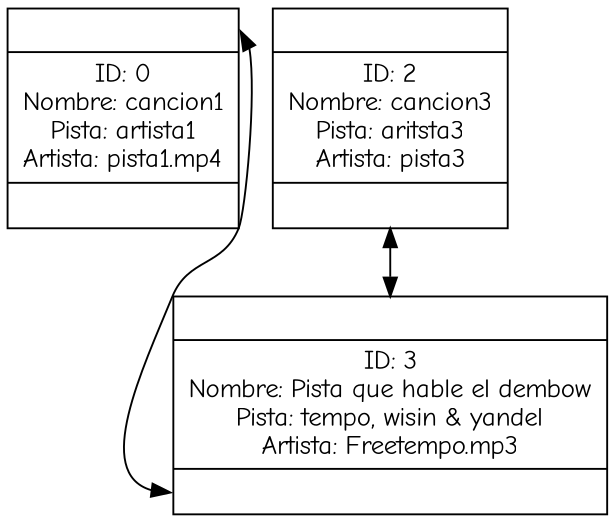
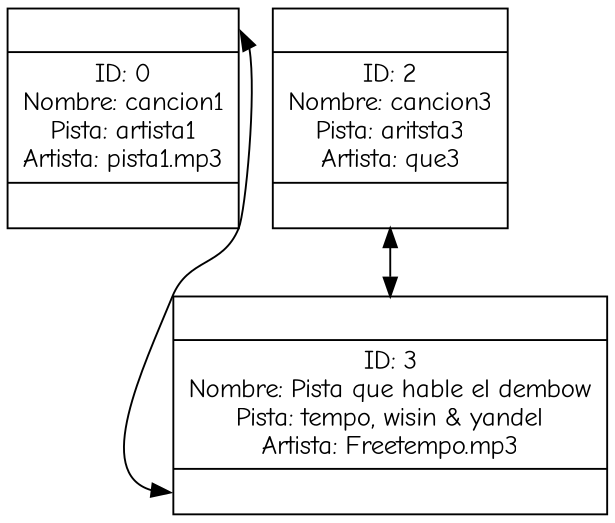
node "ID: 0": text "Artista: pista1.mp4" -> "Artista: pista1.mp3"
node "ID: 2": text "Artista: pista3" -> "Artista: que3"
